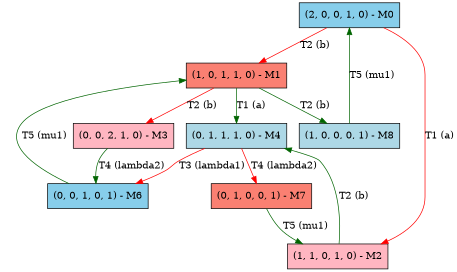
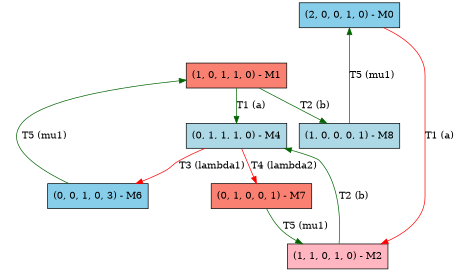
edge "(2, 0, 0, 1, 0) - M0" -> "(1, 0, 1, 1, 0) - M1": removed, label "T2 (b)"
node "(0, 0, 2, 1, 0) - M3": removed
node "(0, 0, 1, 0, 1) - M6": label "(0, 0, 1, 0, 1) - M6" -> "(0, 0, 1, 0, 3) - M6"
